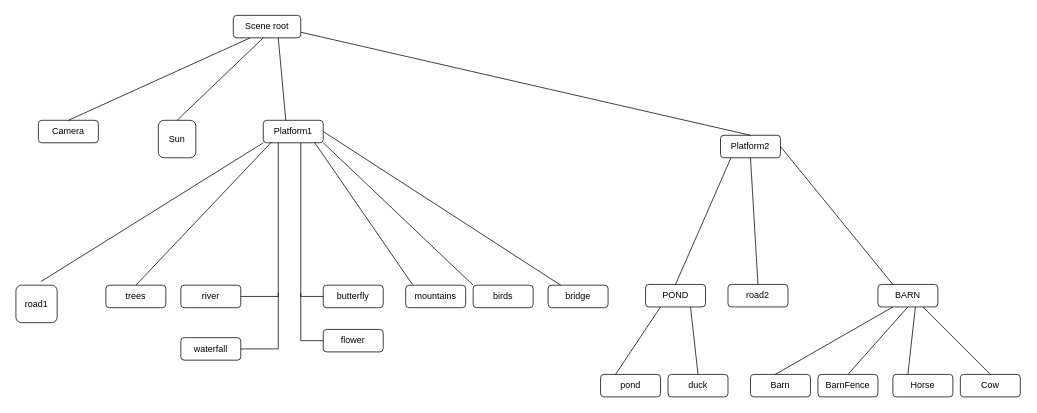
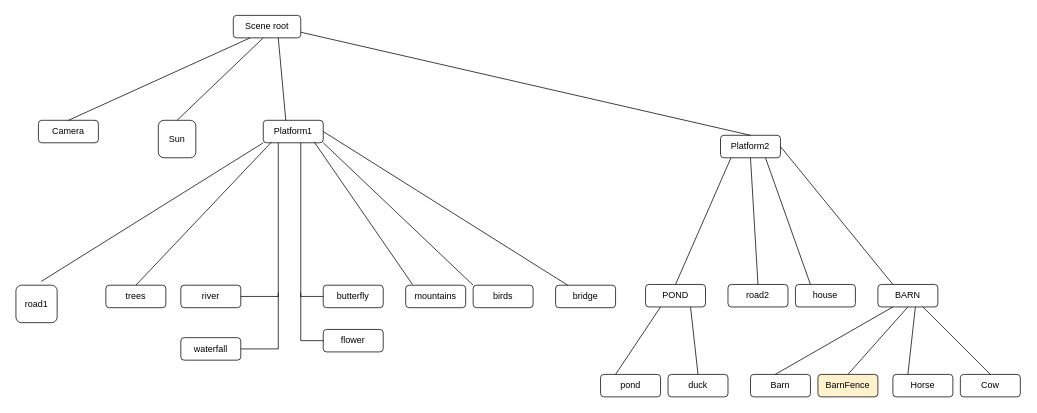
edge "Platform2" -- "house": added
node "house": added
node "bridge": moved (578, 297) -> (585, 297)
node "BarnFence": fillcolor #ffffff -> #fff2cc
